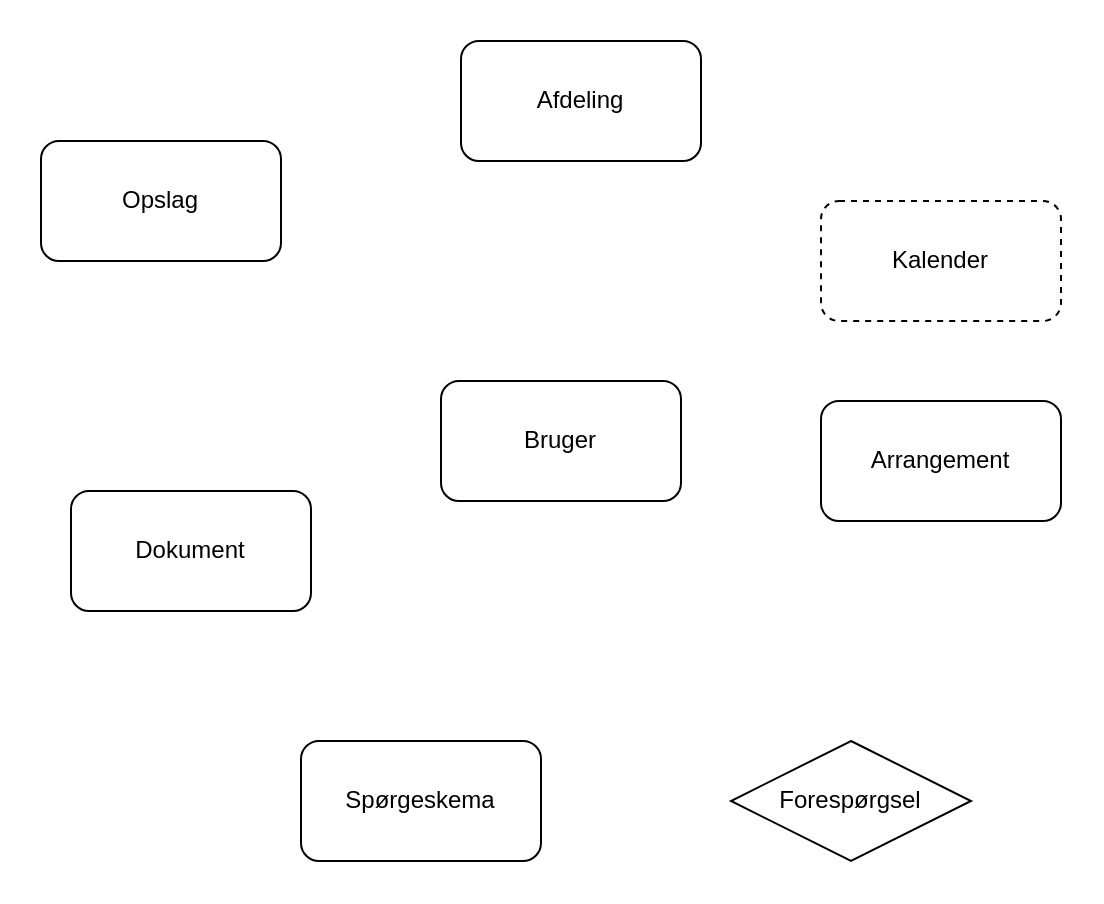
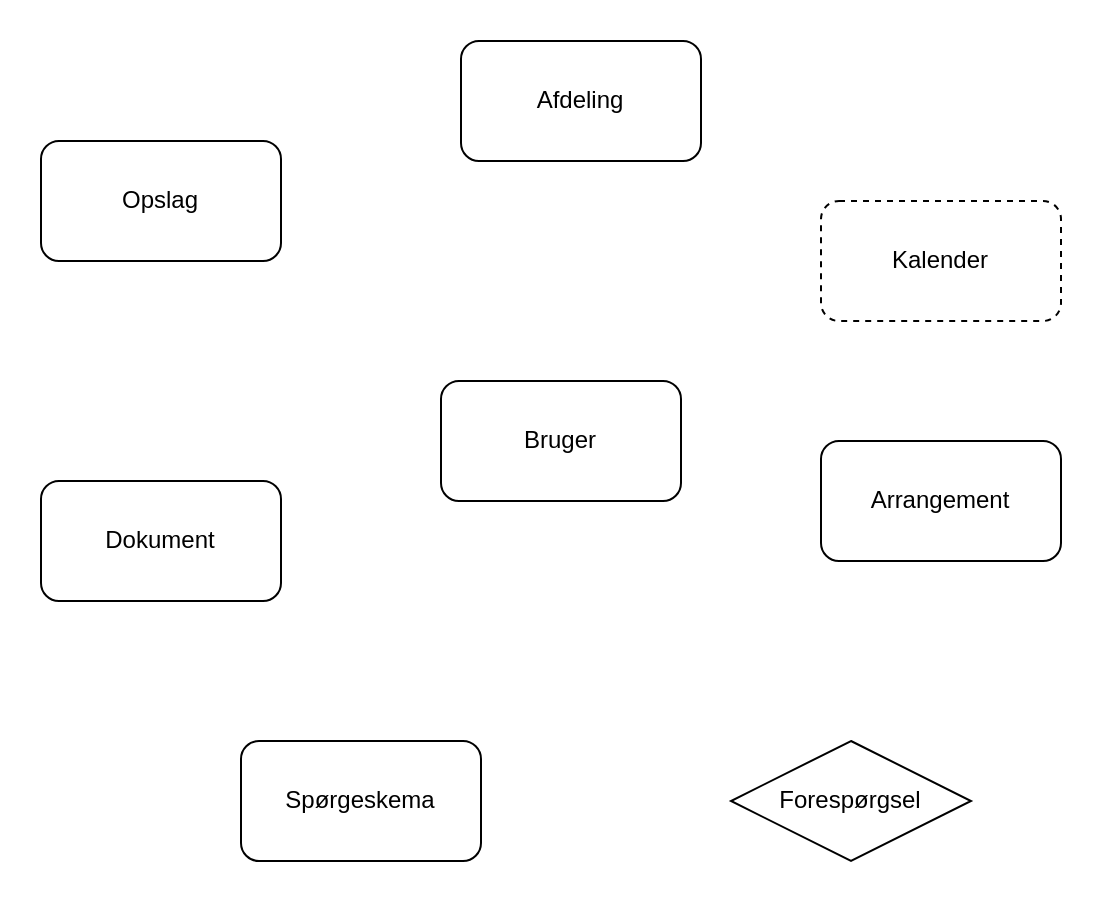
node "Arrangement": moved (941, 461) -> (941, 501)
node "Dokument": moved (191, 551) -> (161, 541)
node "Spørgeskema": moved (421, 801) -> (361, 801)
